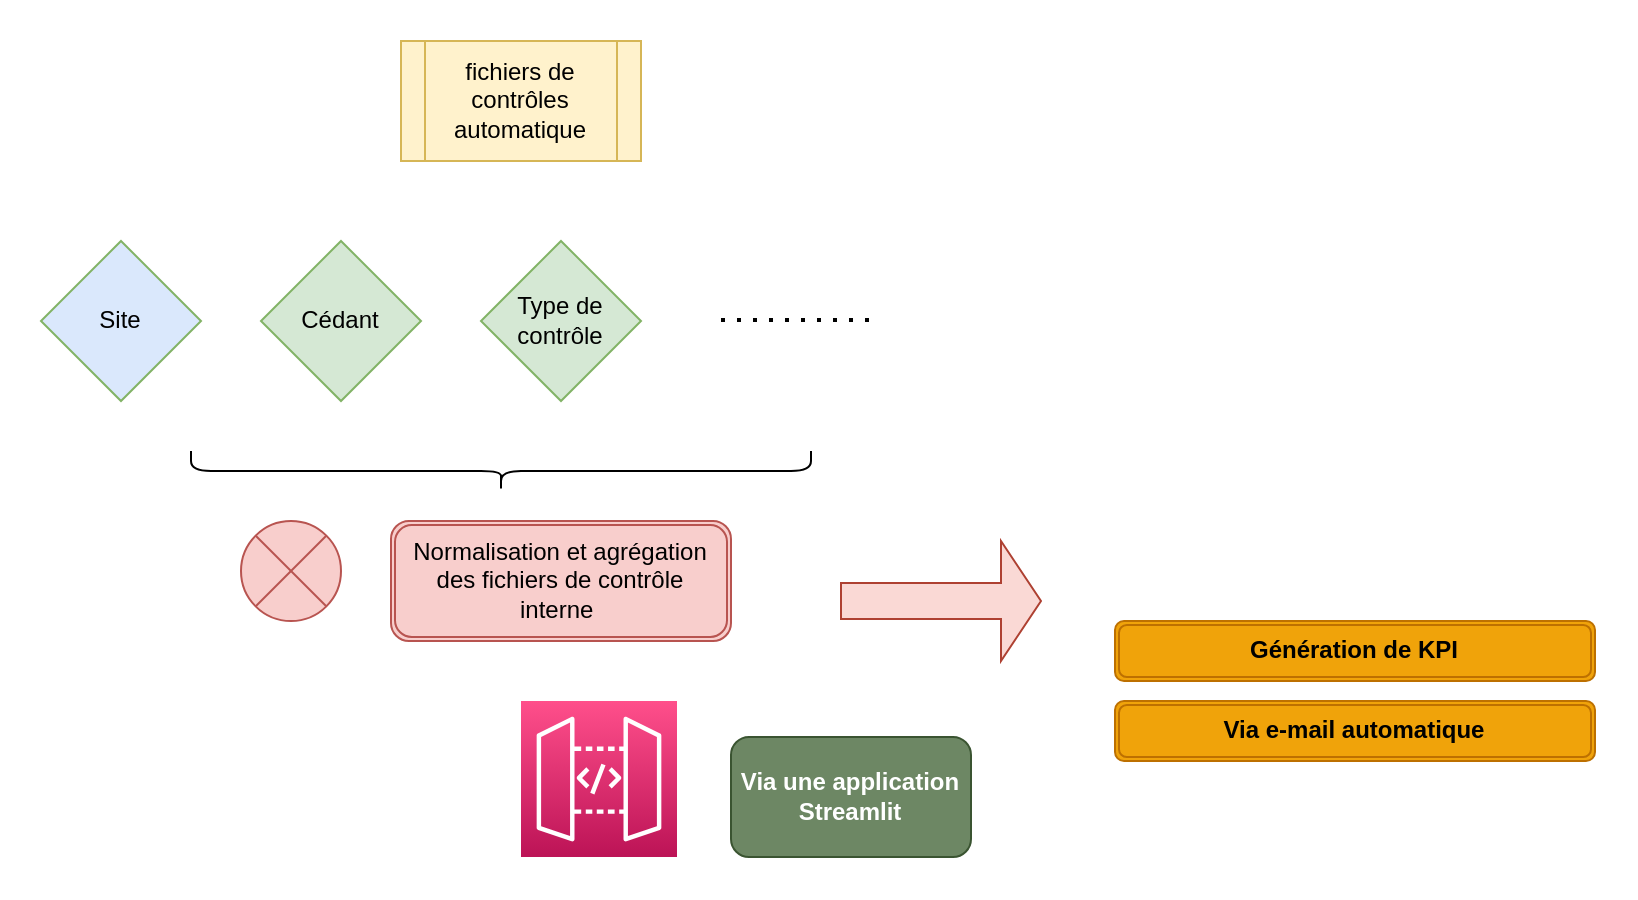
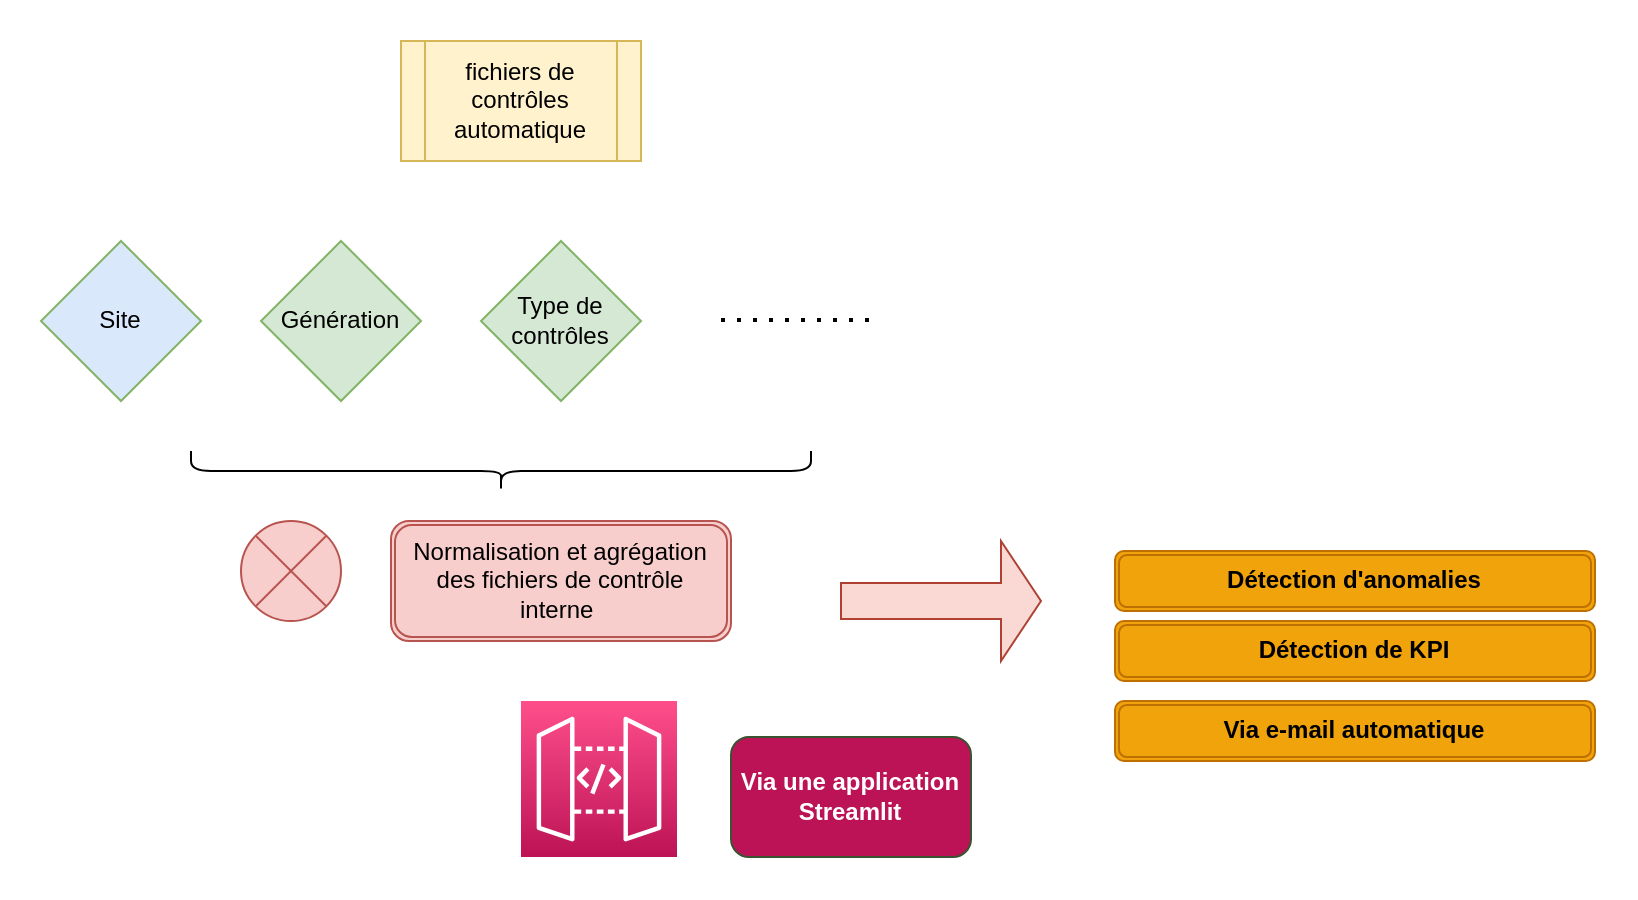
node "Cédant": label "Cédant" -> "Génération"
node "Type de contrôle": label "Type de contrôle" -> "Type de contrôles"
node "Détection d'anomalies": added
node "Génération de KPI": label "Génération de KPI" -> "Détection de KPI"
node "Via une application Streamlit": fillcolor #6d8764 -> #bc1356
